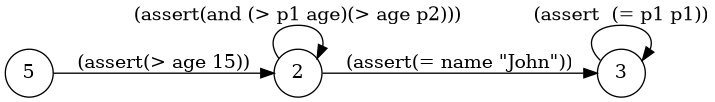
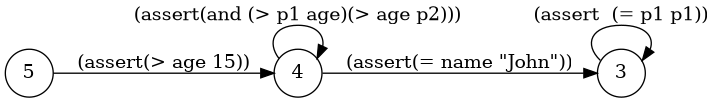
node "2": label "2" -> "4"
